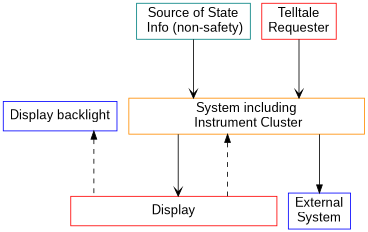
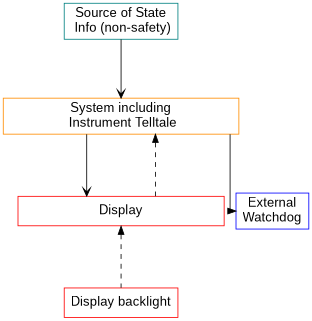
node "Telltale Requester": removed
node "Display backlight": color blue -> red
node "System including Instrument Cluster": label "System including Instrument Cluster" -> "System including Instrument Telltale"
edge "Display" -> "Display backlight": reversed
node "External System": label "External System" -> "External Watchdog"
